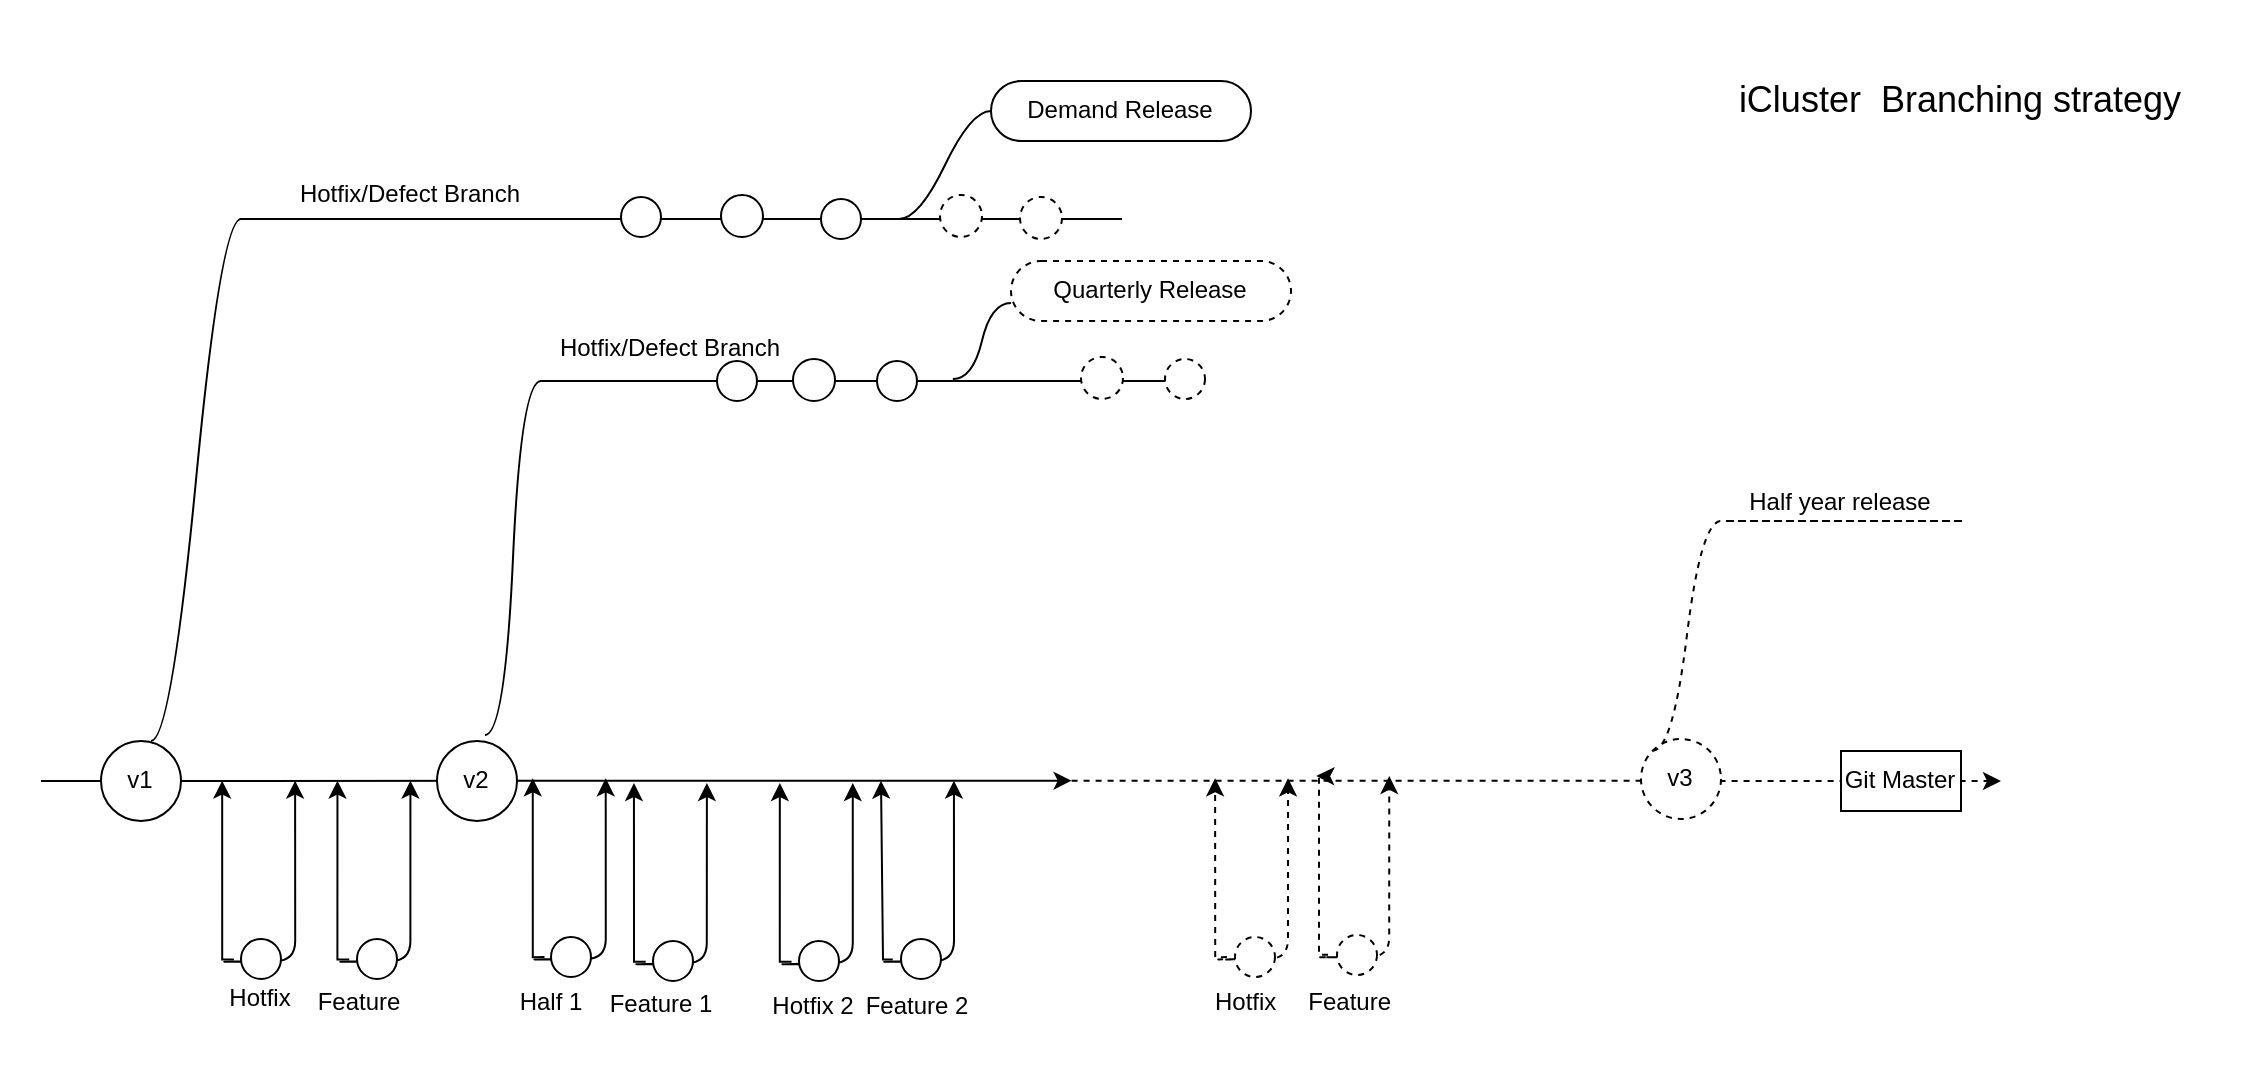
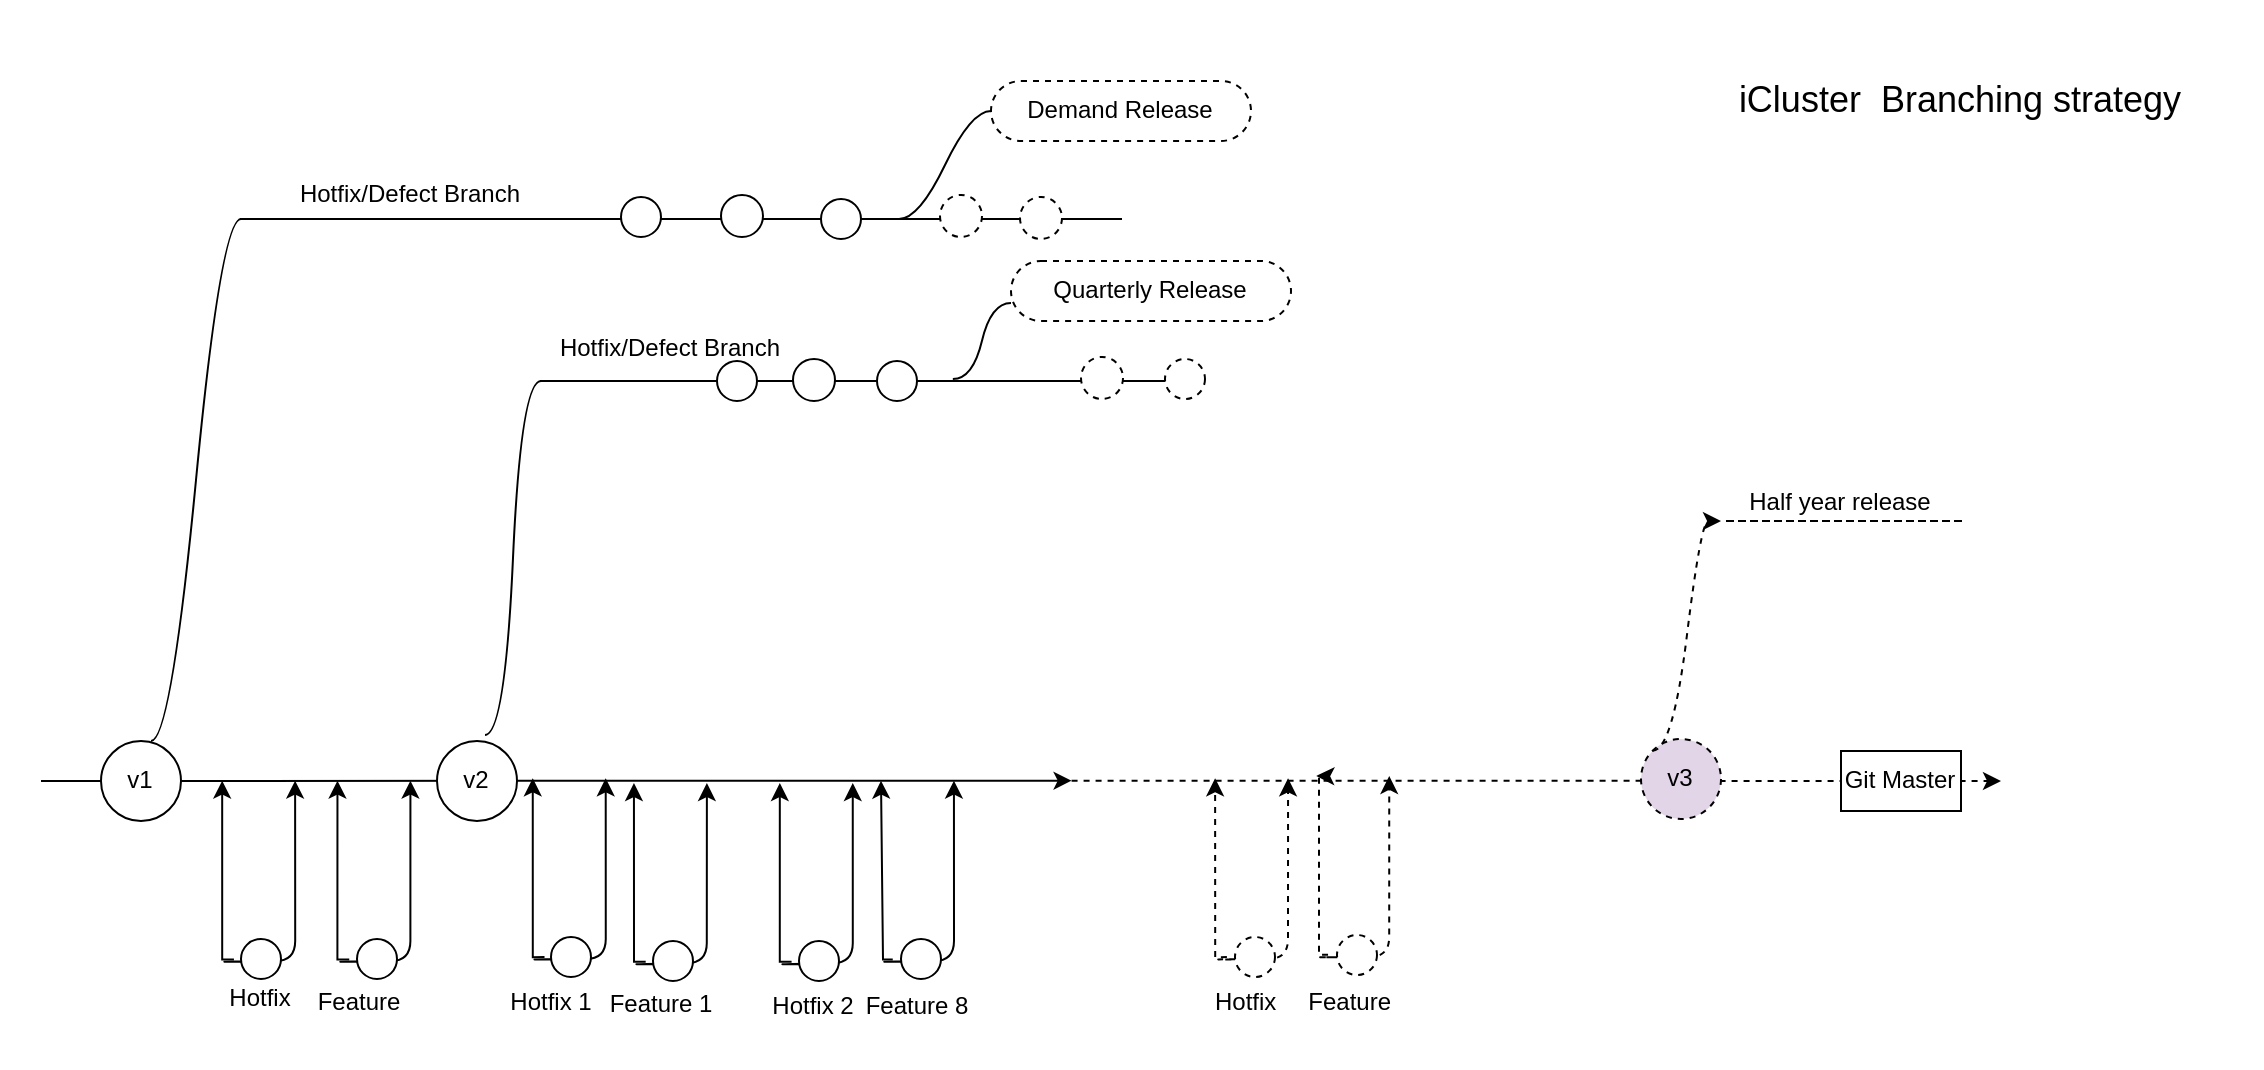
node "Demand Release": style solid -> dashed
edge "Half year release" -- "v3": arrowhead none -> classic
node "v3": fillcolor #ffffff -> #e1d5e7
node "Half 1": label "Half 1" -> "Hotfix 1"
node "Feature 2": label "Feature 2" -> "Feature 8"
